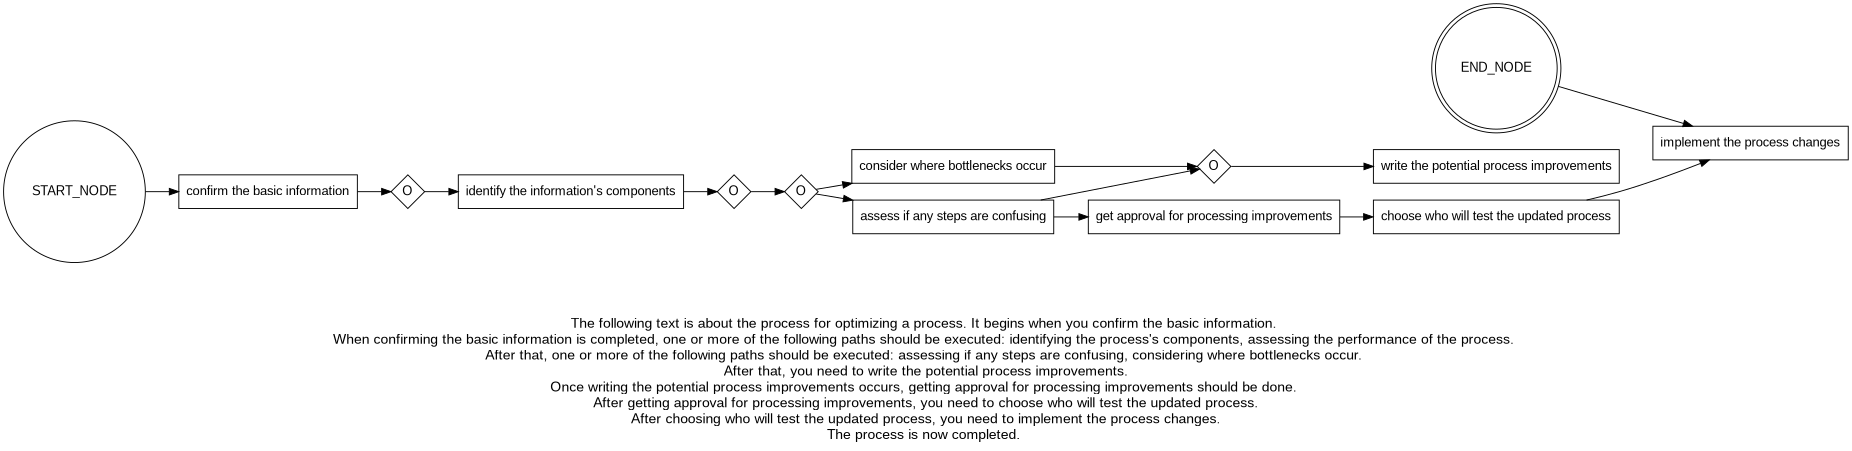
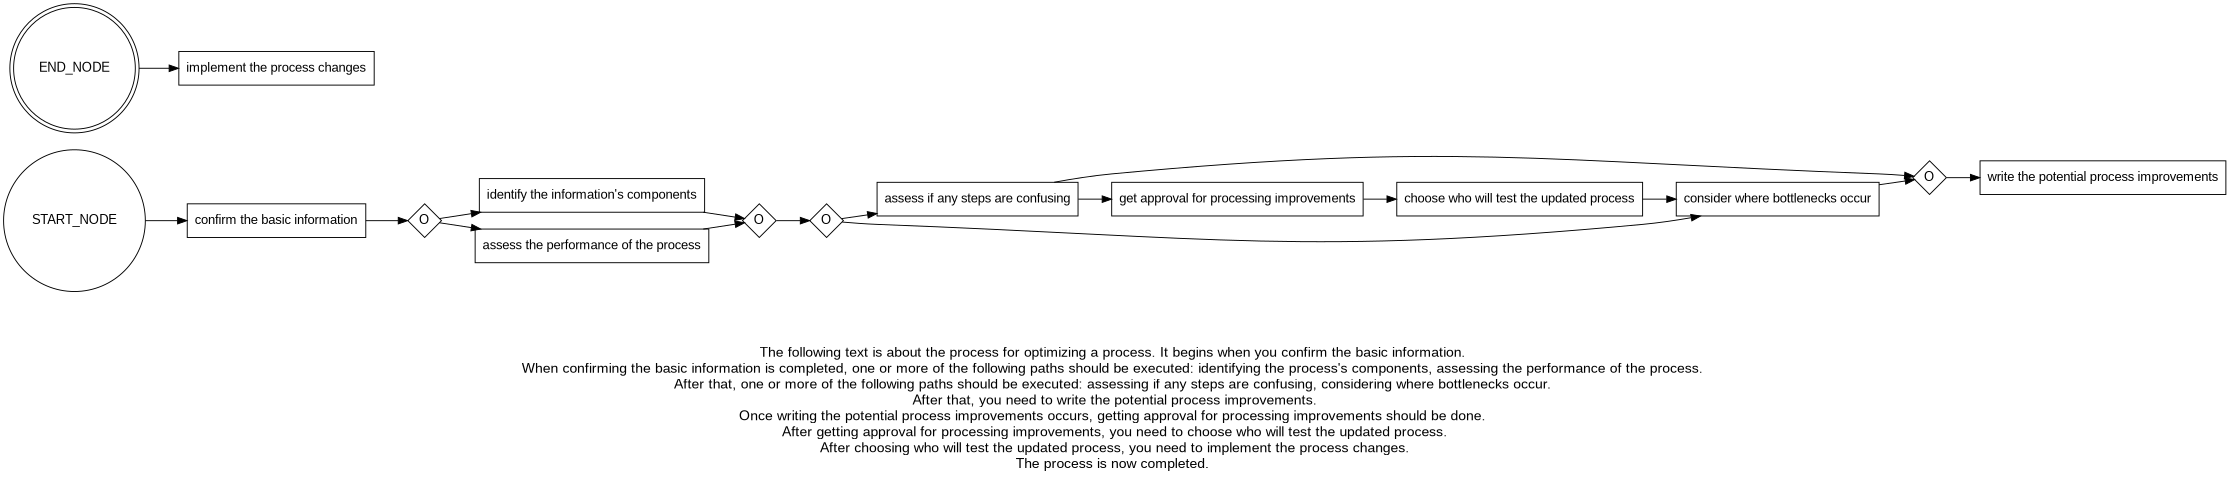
edge "choose who will test the updated process" -> "implement the process changes": now "choose who will test the updated process" -> "consider where bottlenecks occur"
node "assess the performance of the process": added
